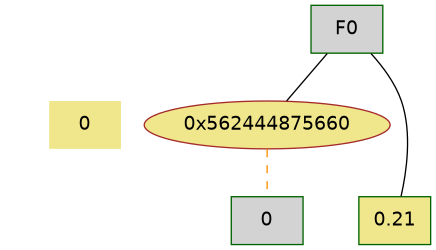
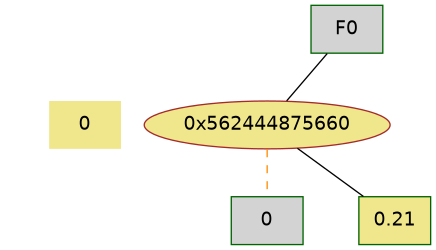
edge "F0" -- "0.21": now "0x562444875660" -- "0.21"
